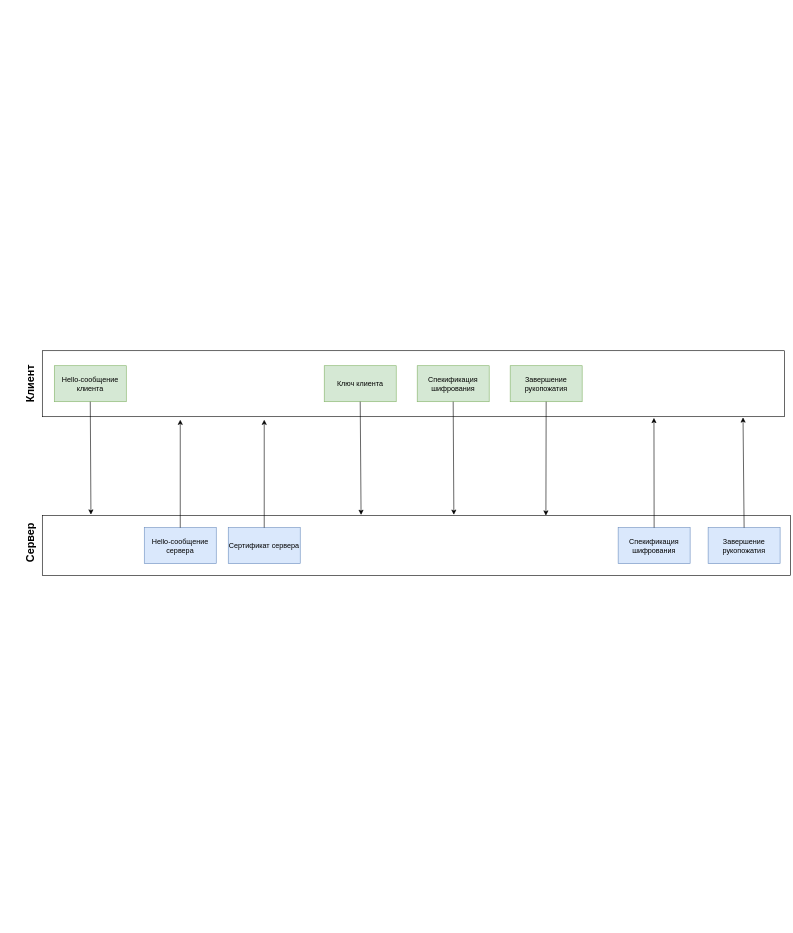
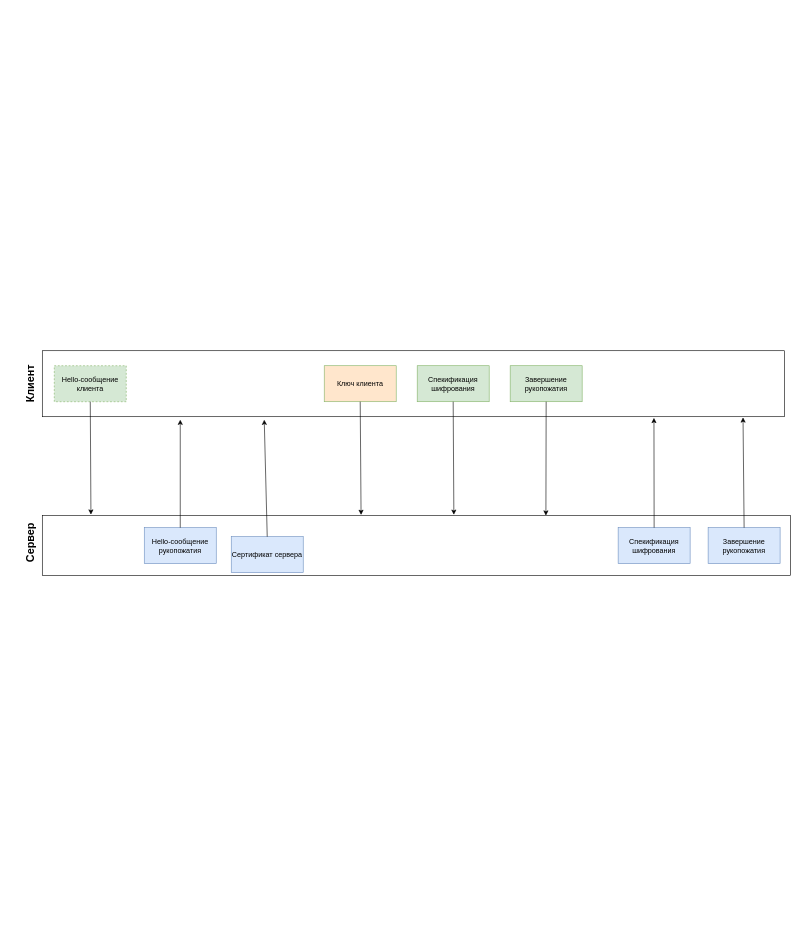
node "Hello-сообщение клиента": style solid -> dashed
node "Ключ клиента": fillcolor #d5e8d4 -> #ffe6cc
node "Hello-сообщение сервера": label "Hello-сообщение сервера" -> "Hello-сообщение рукопожатия"
node "Сертификат сервера": moved (264, 546) -> (267, 555)
